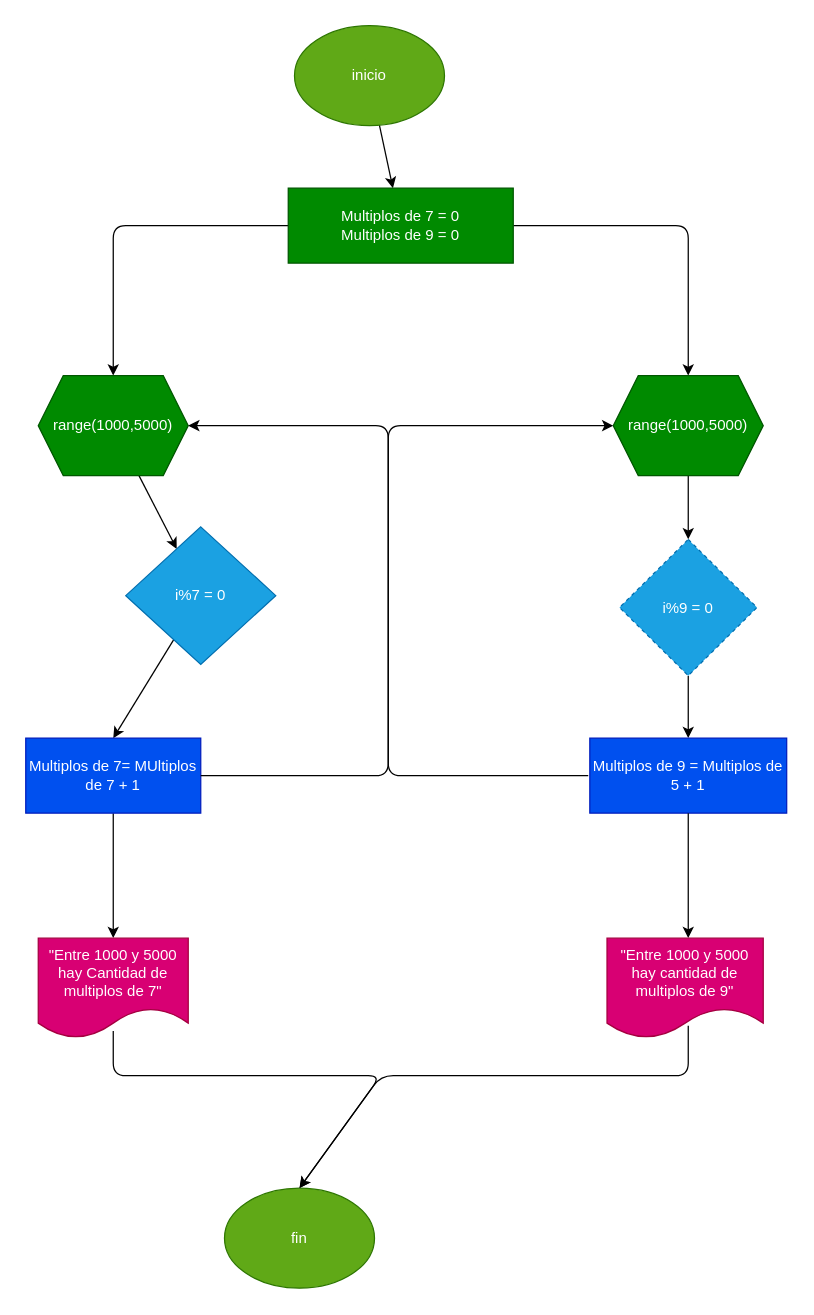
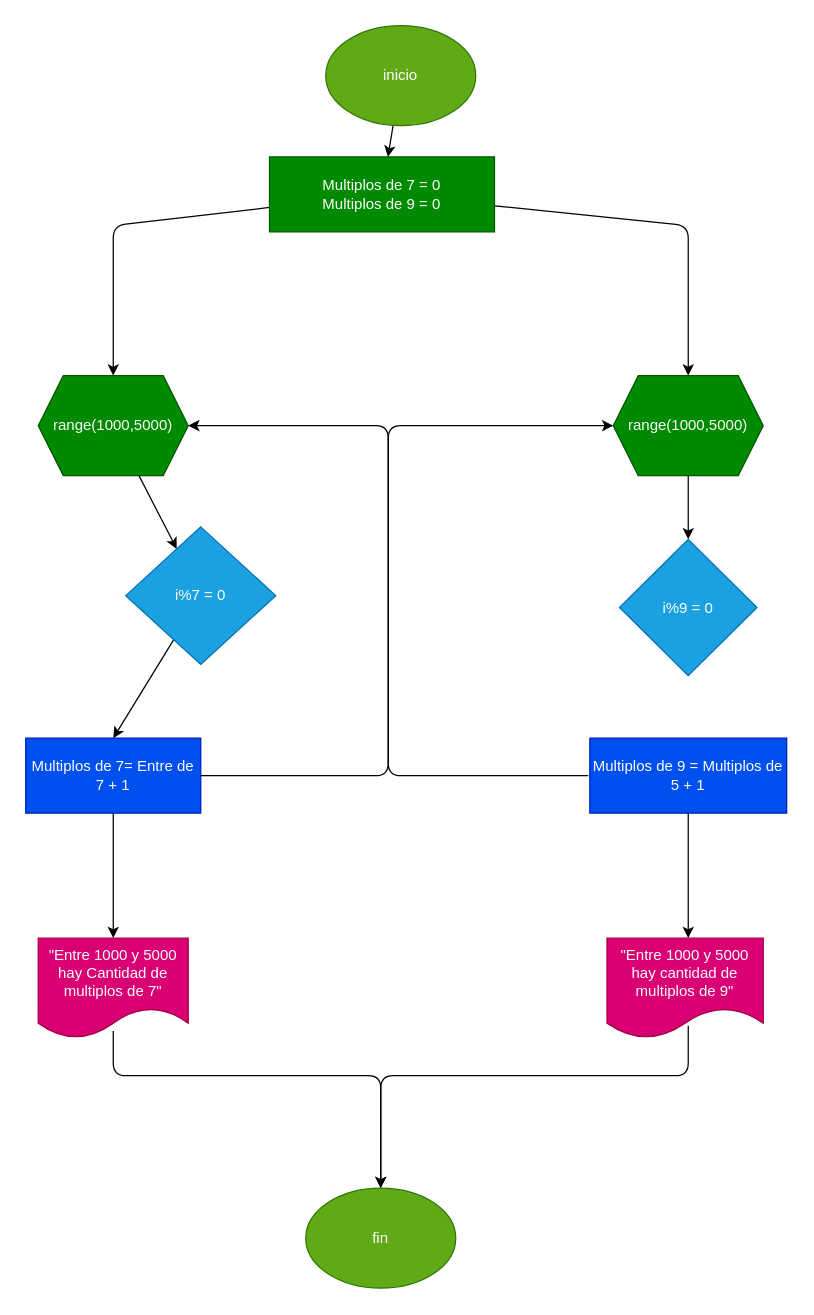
node "inicio": moved (369, 76) -> (401, 76)
node "Multiplos de 7 = 0 Multiplos de 9 = 0": moved (401, 226) -> (382, 194)
node "i%9 = 0": style dashed -> solid
edge "i%9 = 0" -> "Multiplos de 9 = Multiplos de 5 + 1": removed
node "Multiplos de 7= MUltiplos de 7 + 1": label "Multiplos de 7= MUltiplos de 7 + 1" -> "Multiplos de 7= Entre de 7 + 1"
node "fin": moved (299, 1238) -> (381, 1238)
